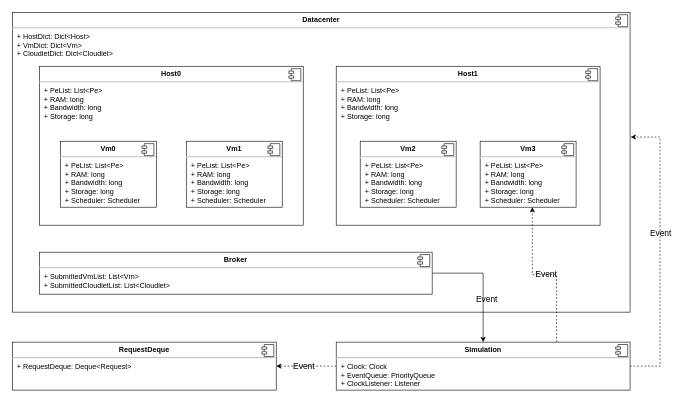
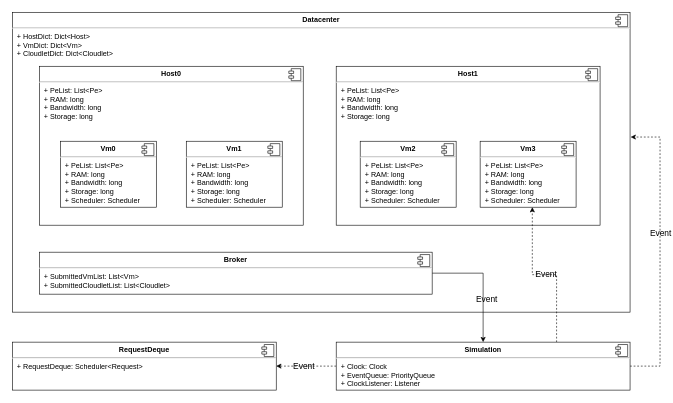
node "RequestDeque + RequestDeque: Deque<Request>": label "RequestDeque + RequestDeque: Deque<Request>" -> "RequestDeque + RequestDeque: Scheduler<Request>"
